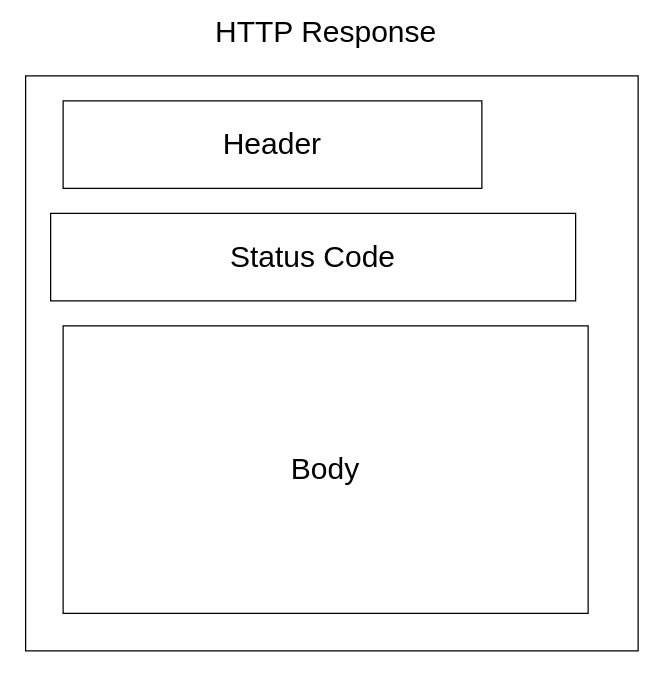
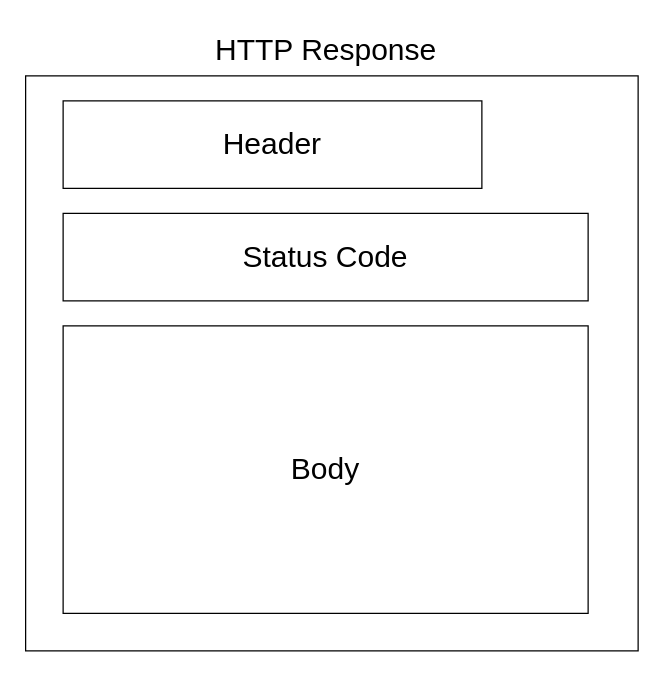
node "HTTP Response": moved (326, 32) -> (326, 51)
node "Status Code": moved (313, 257) -> (326, 257)
